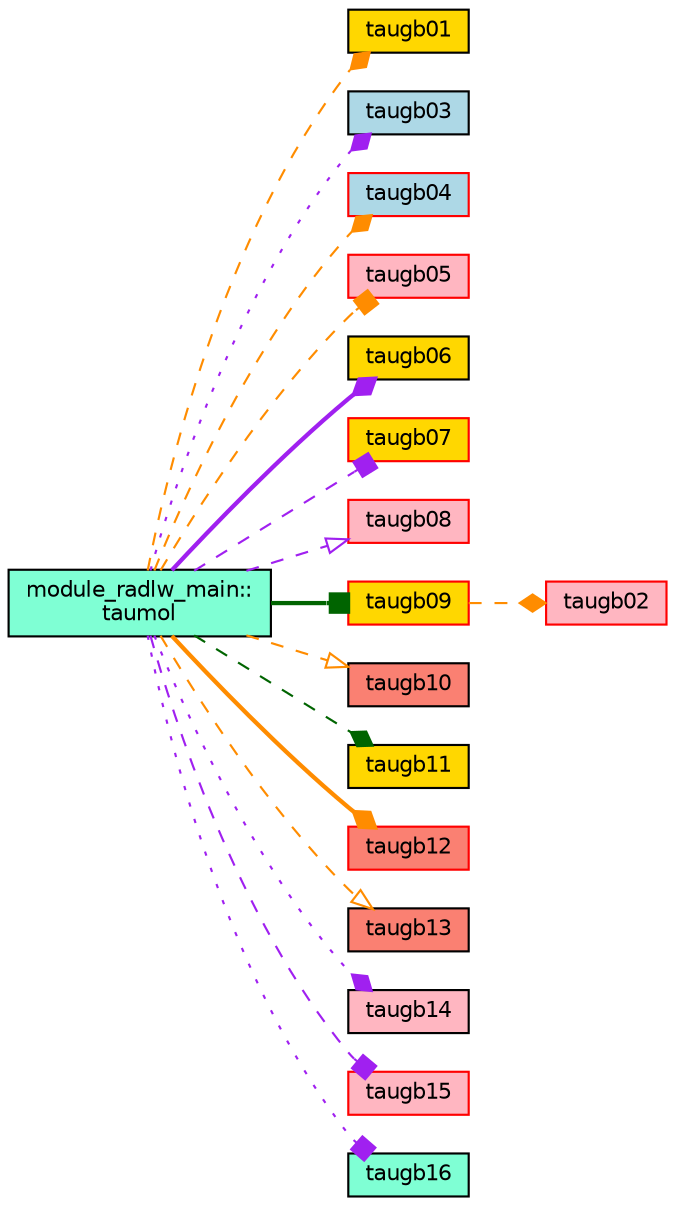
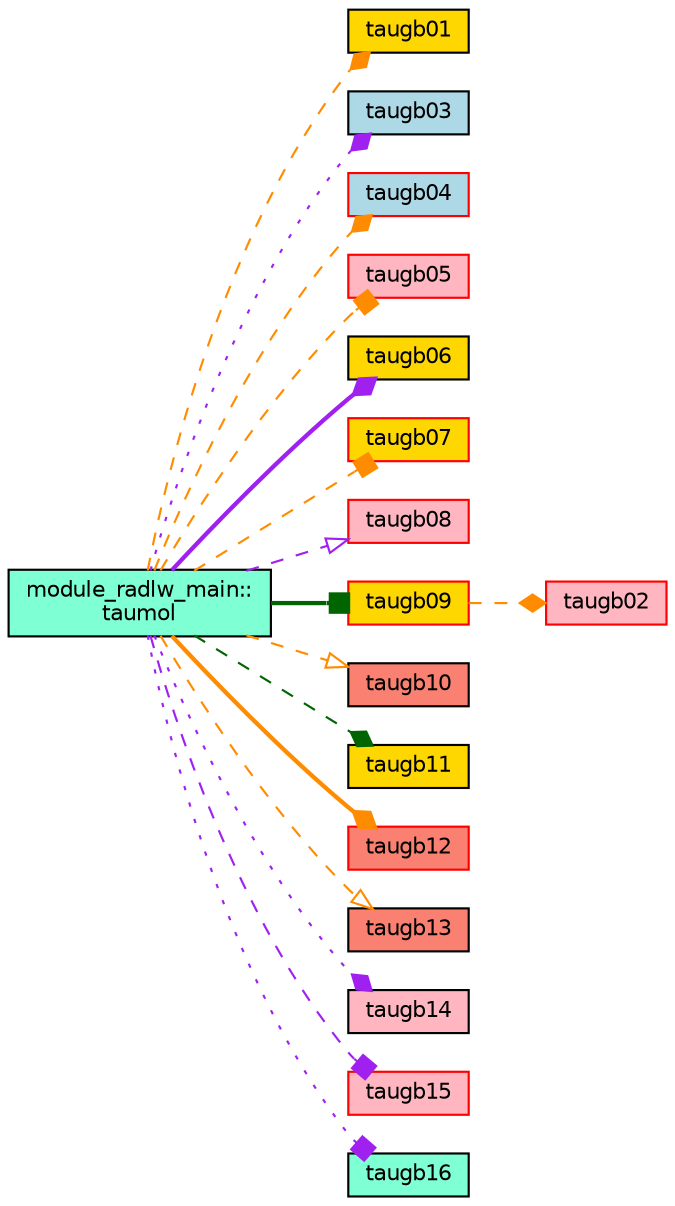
edge "module_radlw_main:: taumol" -> "taugb07": color purple -> darkorange
